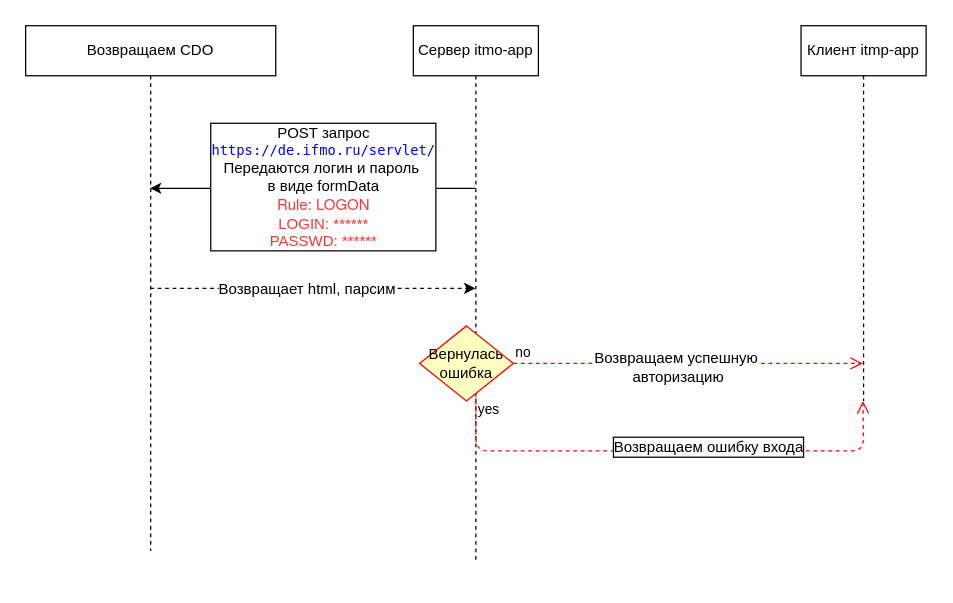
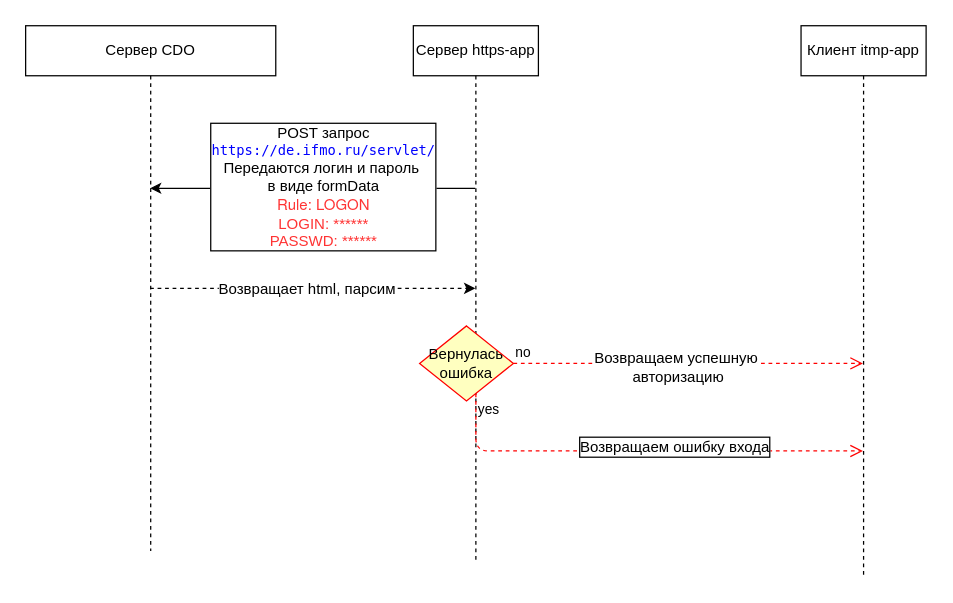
node "Возвращаем CDO": label "Возвращаем CDO" -> "Сервер CDO"
node "Сервер itmo-app": label "Сервер itmo-app" -> "Сервер https-app"
node "Клиент itmp-app": size 125x375 -> 125x550
